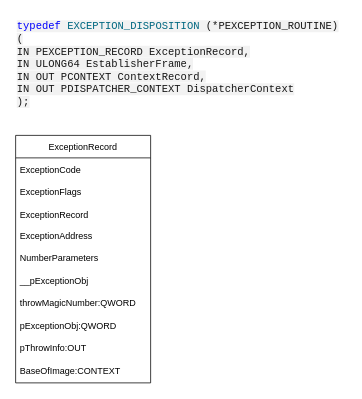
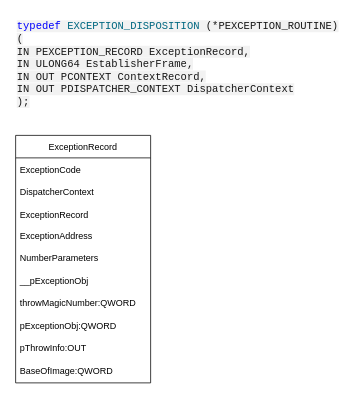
node "ExceptionFlags": label "ExceptionFlags" -> "DispatcherContext"
node "BaseOfImage:CONTEXT": label "BaseOfImage:CONTEXT" -> "BaseOfImage:QWORD"
